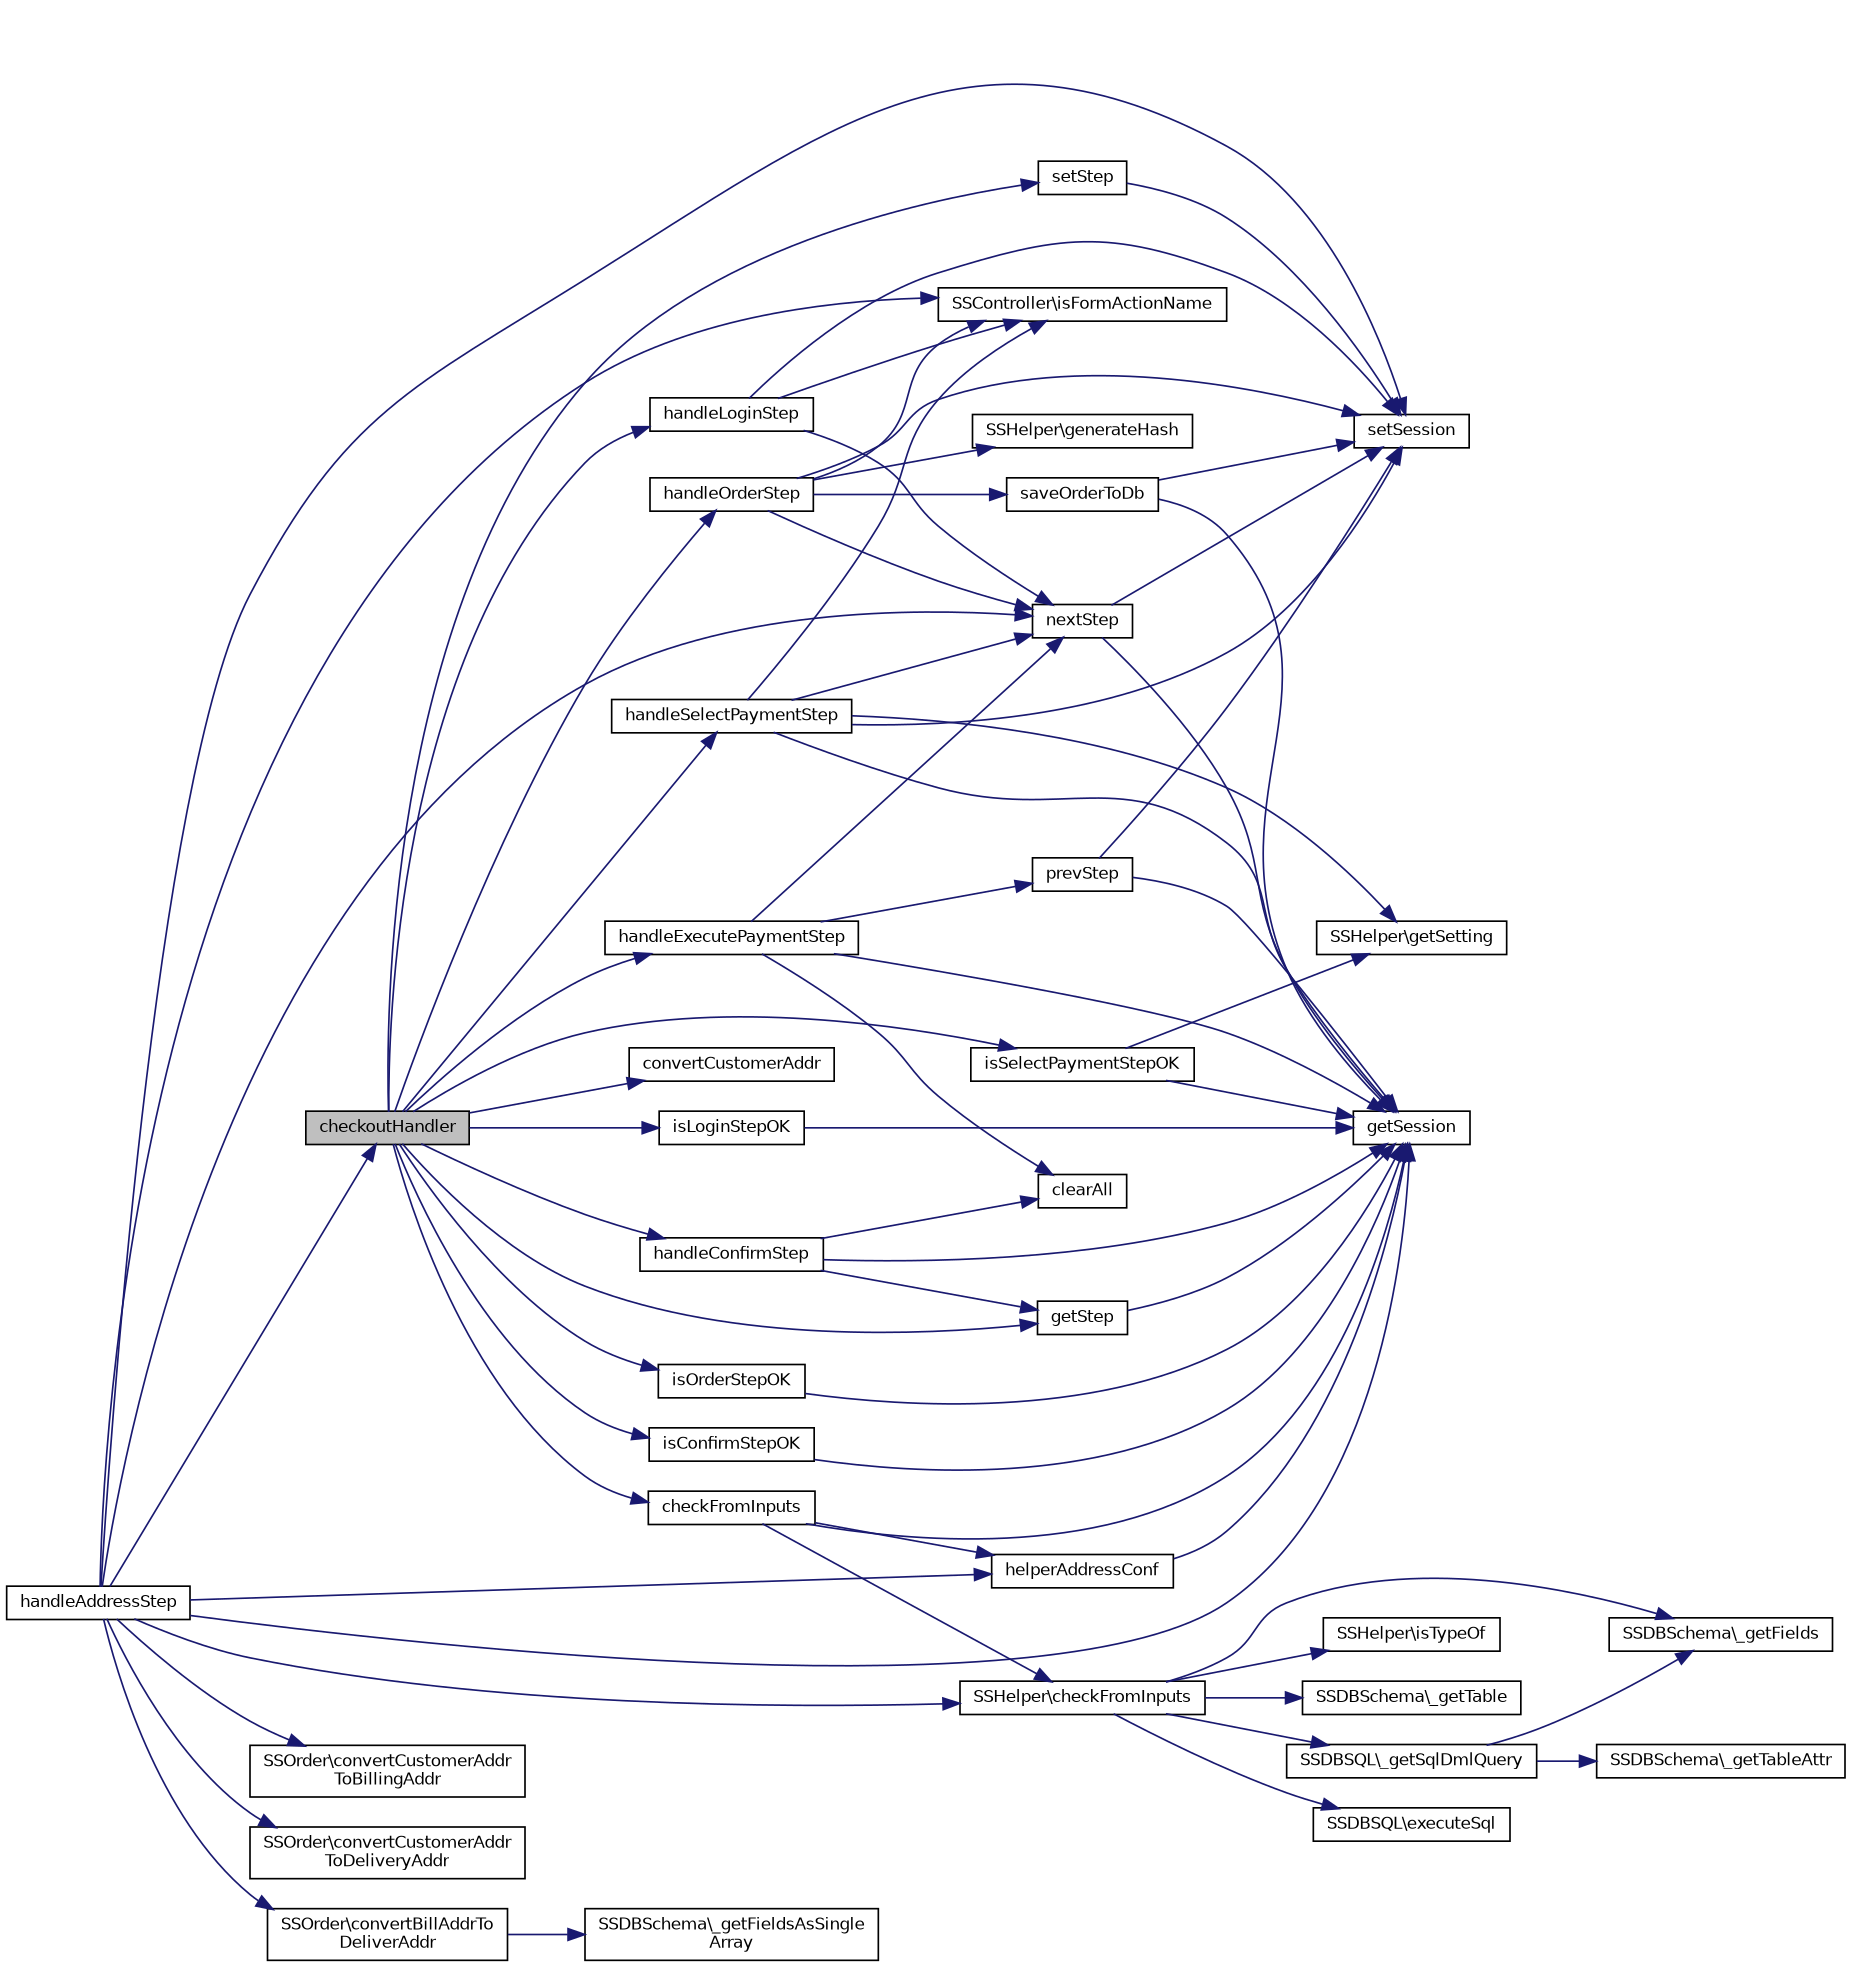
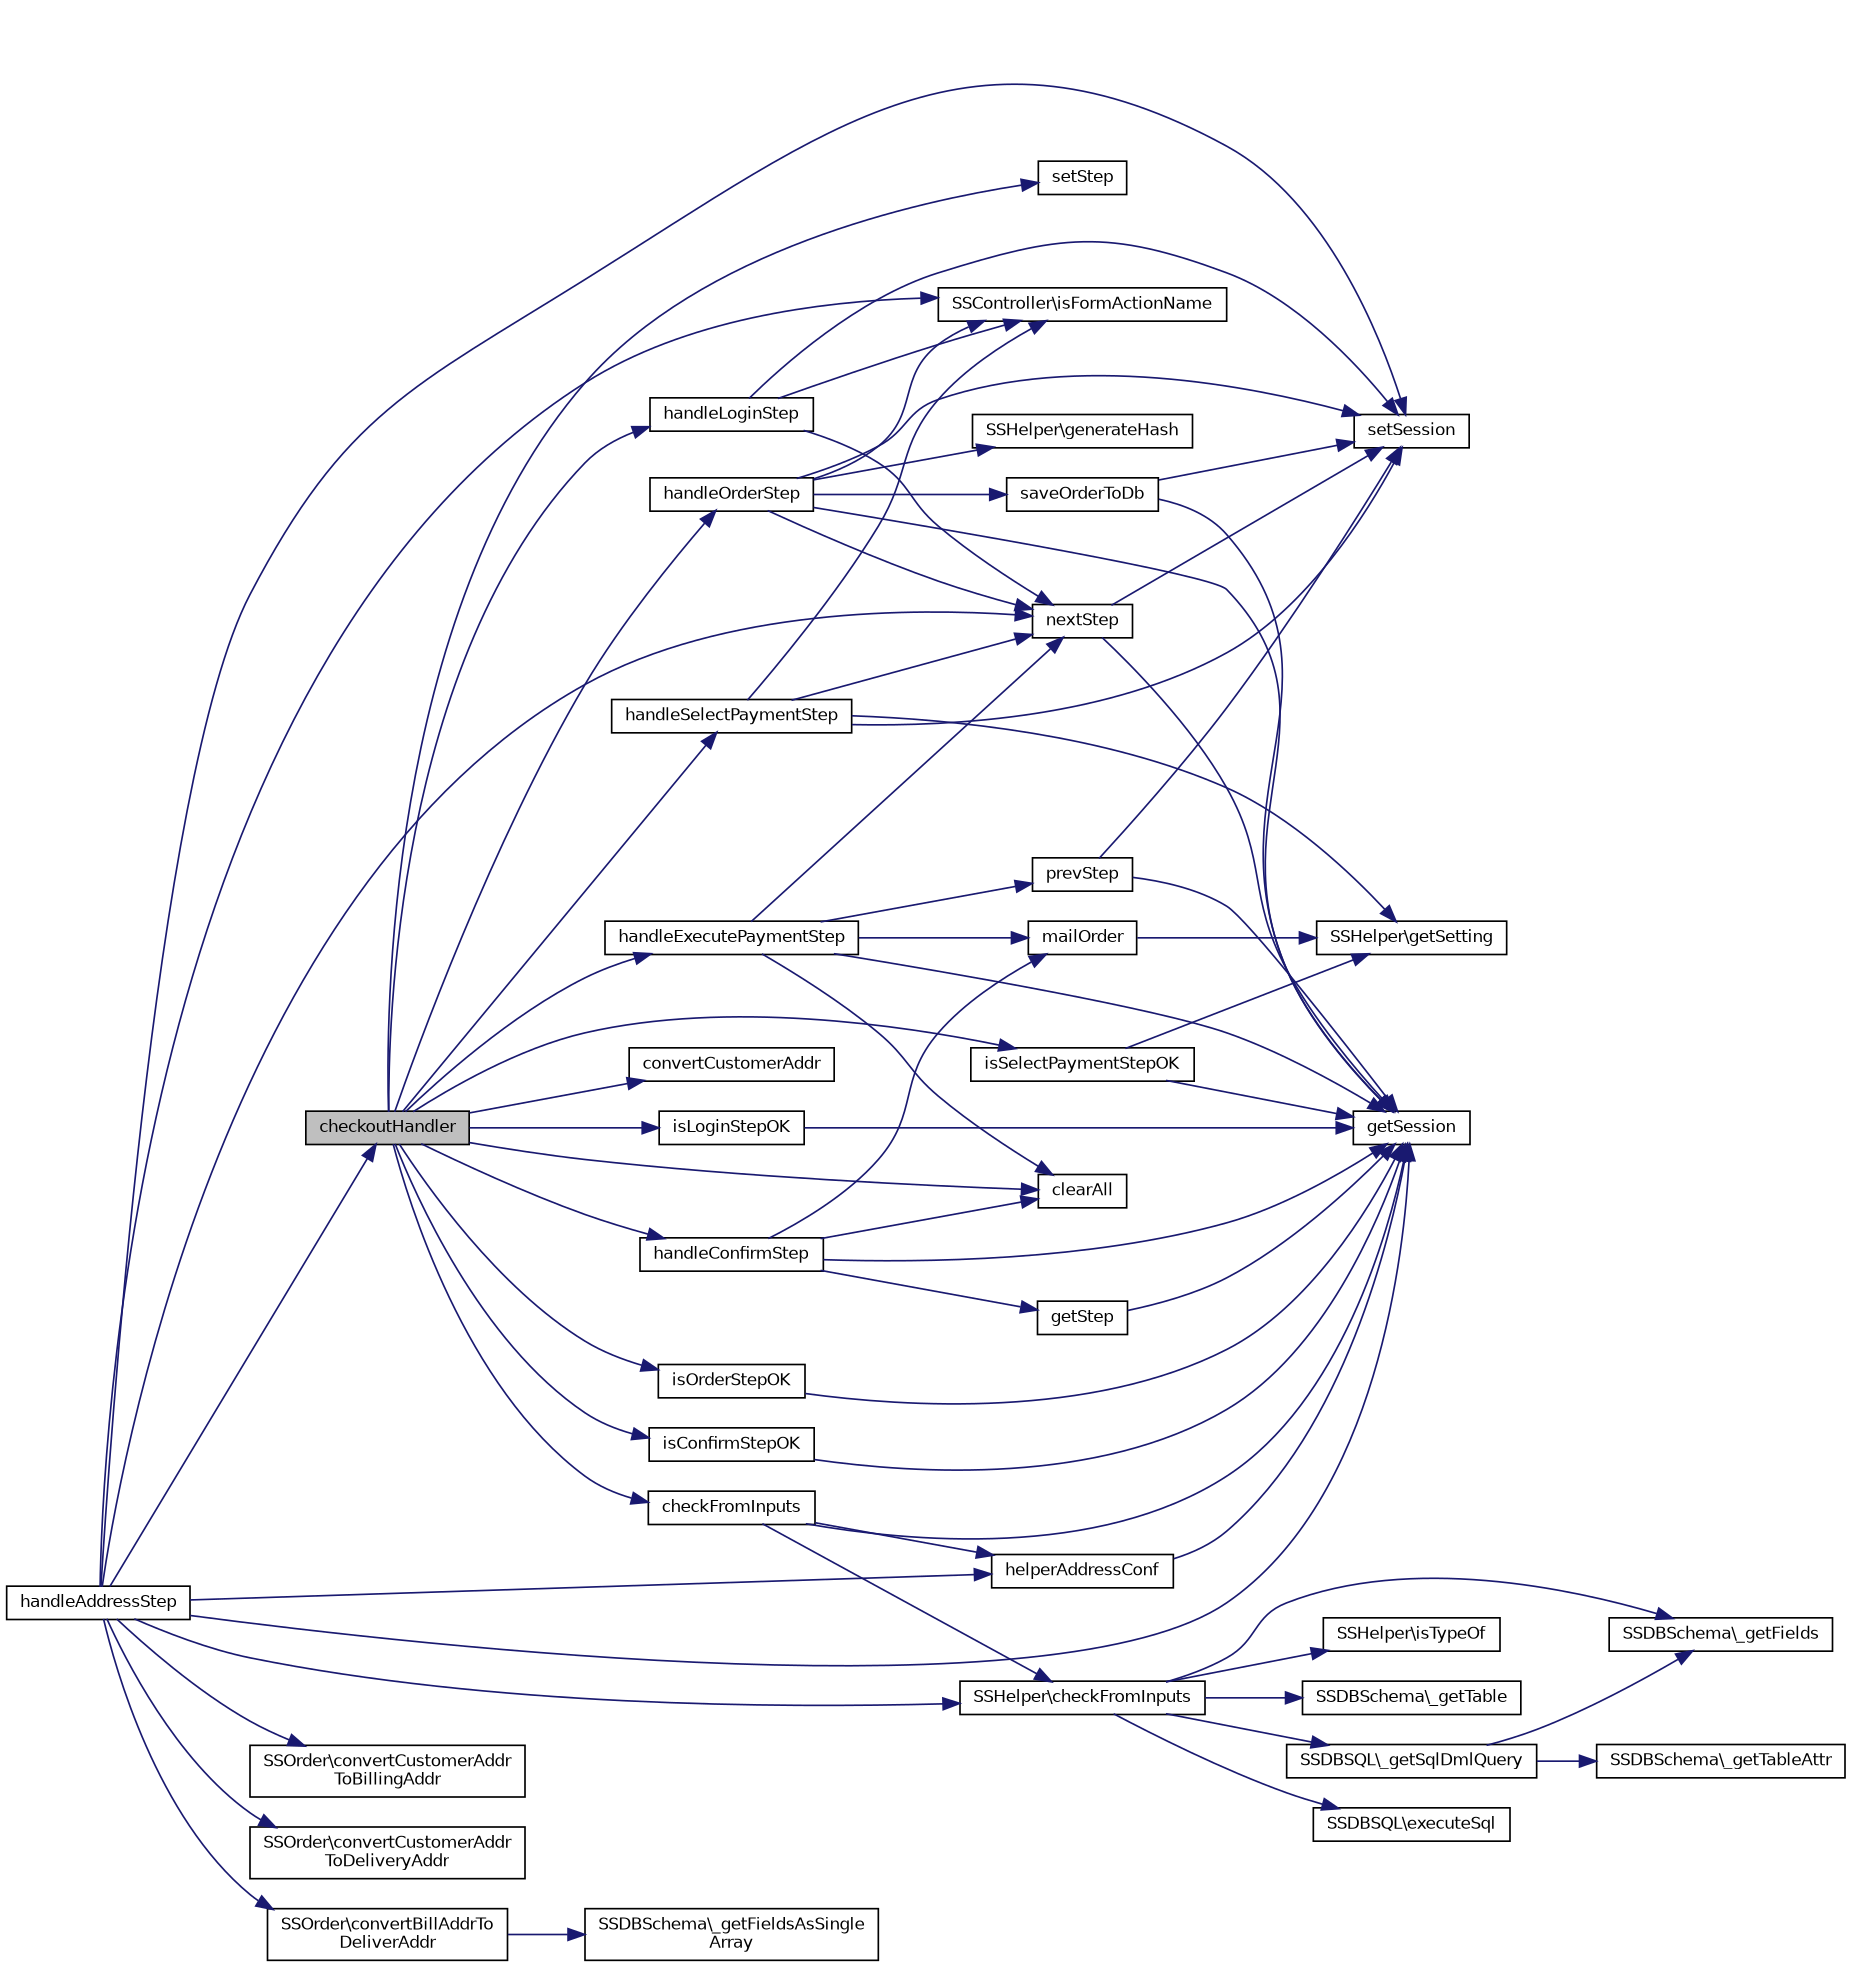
edge "setStep" -> "setSession": removed
edge "handleSelectPaymentStep" -> "getSession": now "handleOrderStep" -> "getSession"
node "mailOrder": added
edge "checkoutHandler" -> "getStep": now "checkoutHandler" -> "clearAll"
